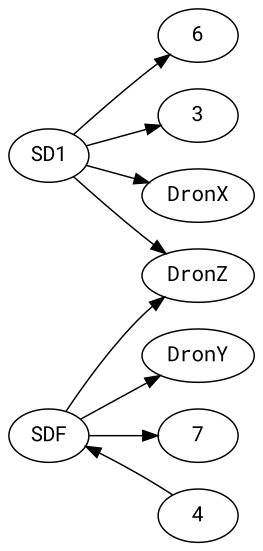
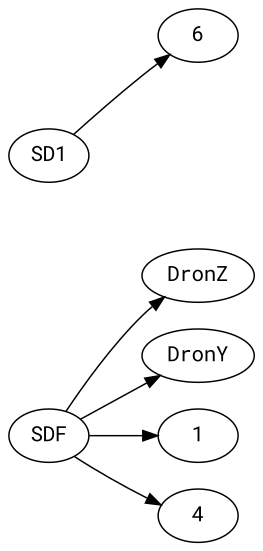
node "3": removed
node "DronX": removed
edge "SD1" -> "DronZ": removed
node "7": label "7" -> "1"
edge "4" -> "SDF": reversed
